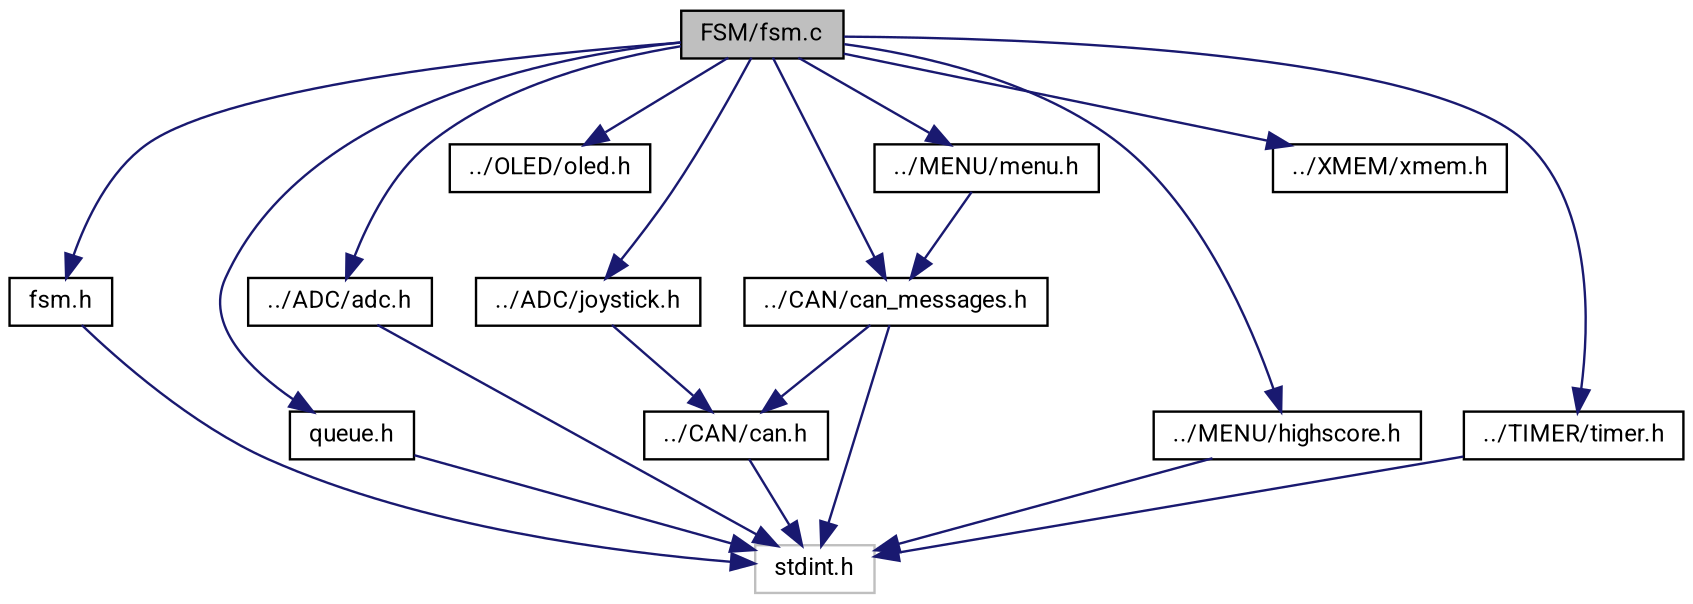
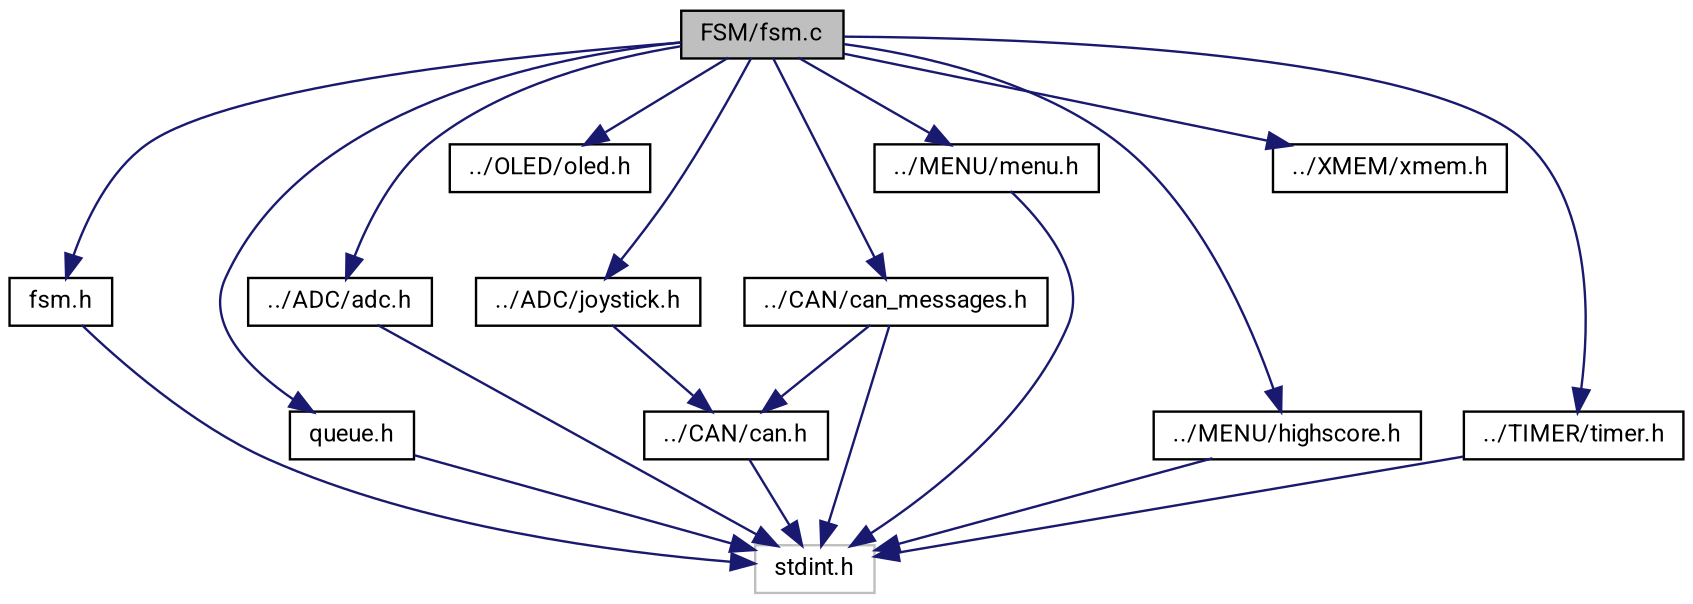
edge "../MENU/menu.h" -> "../CAN/can_messages.h": now "../MENU/menu.h" -> "stdint.h"
